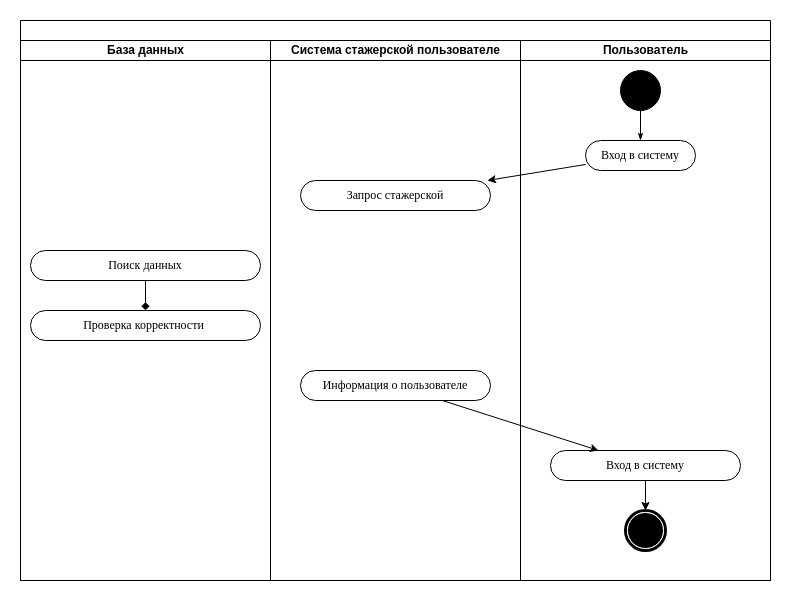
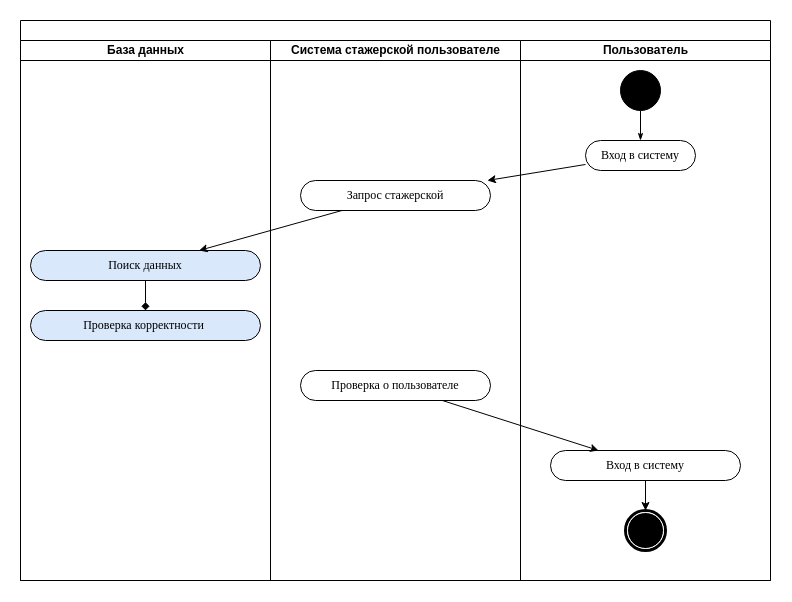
edge "Запрос стажерской" -> "Поиск данных": added
node "Поиск данных": fillcolor #ffffff -> #dae8fc
node "Проверка корректности": fillcolor #ffffff -> #dae8fc
node "Информация о пользователе": label "Информация о пользователе" -> "Проверка о пользователе"
